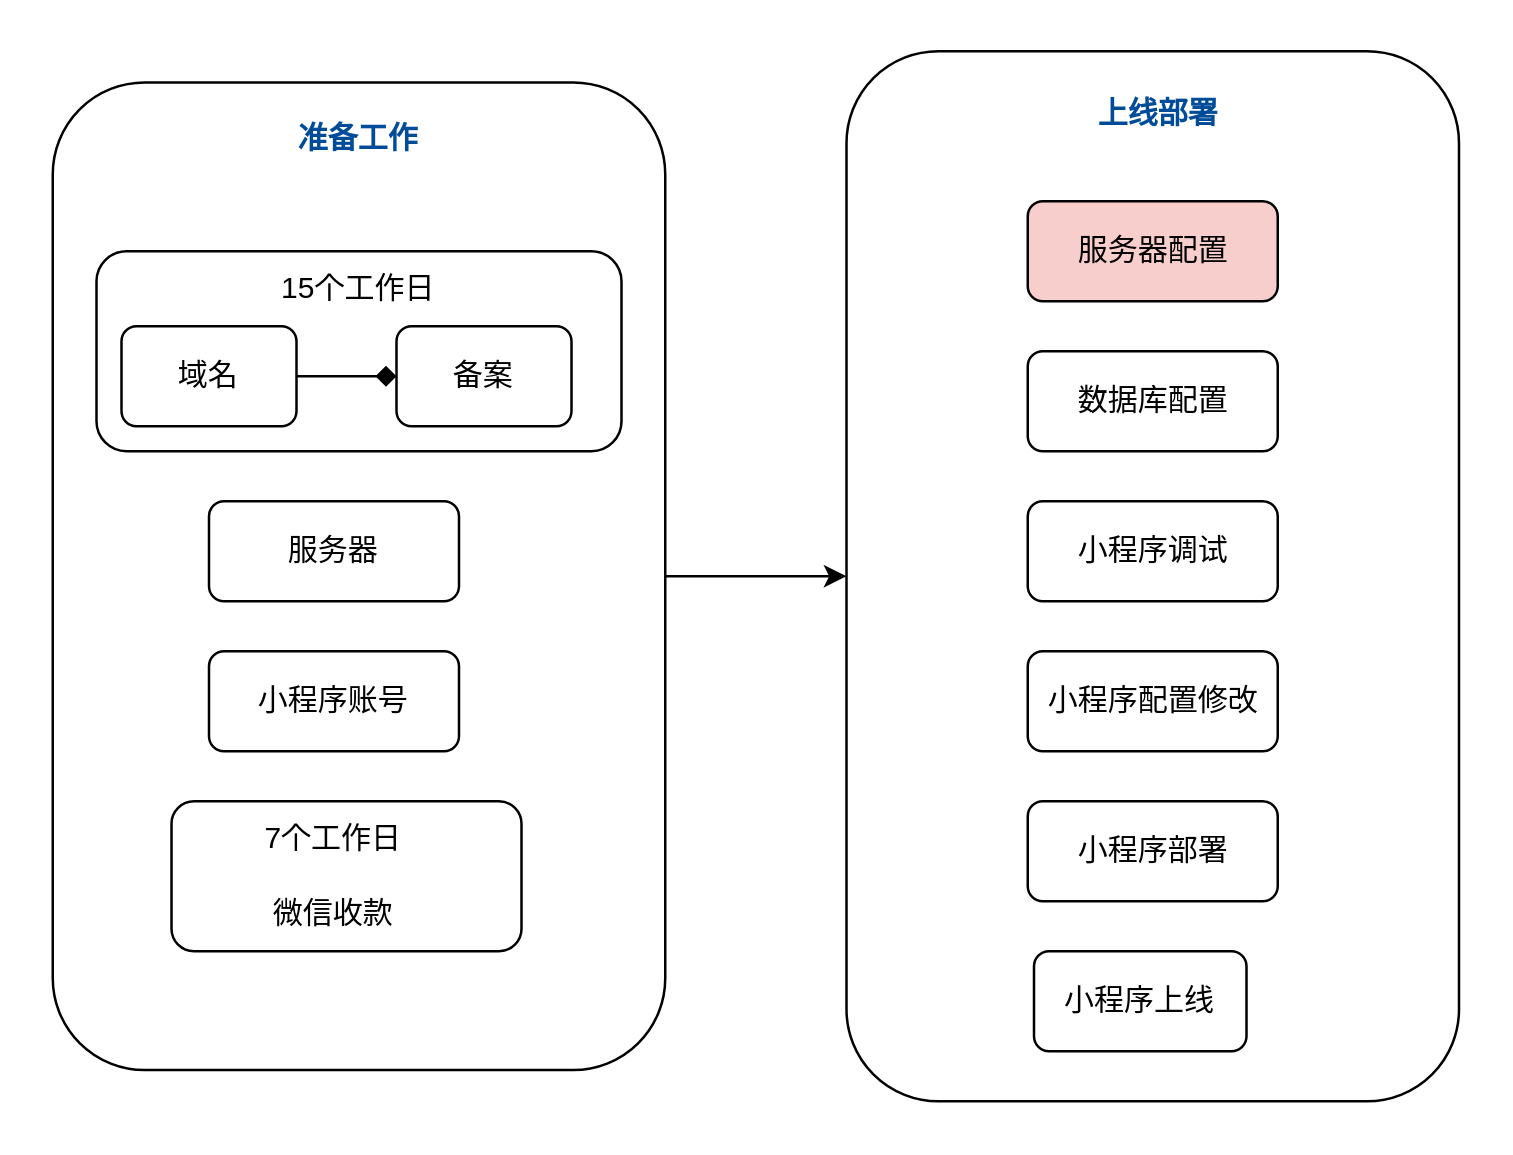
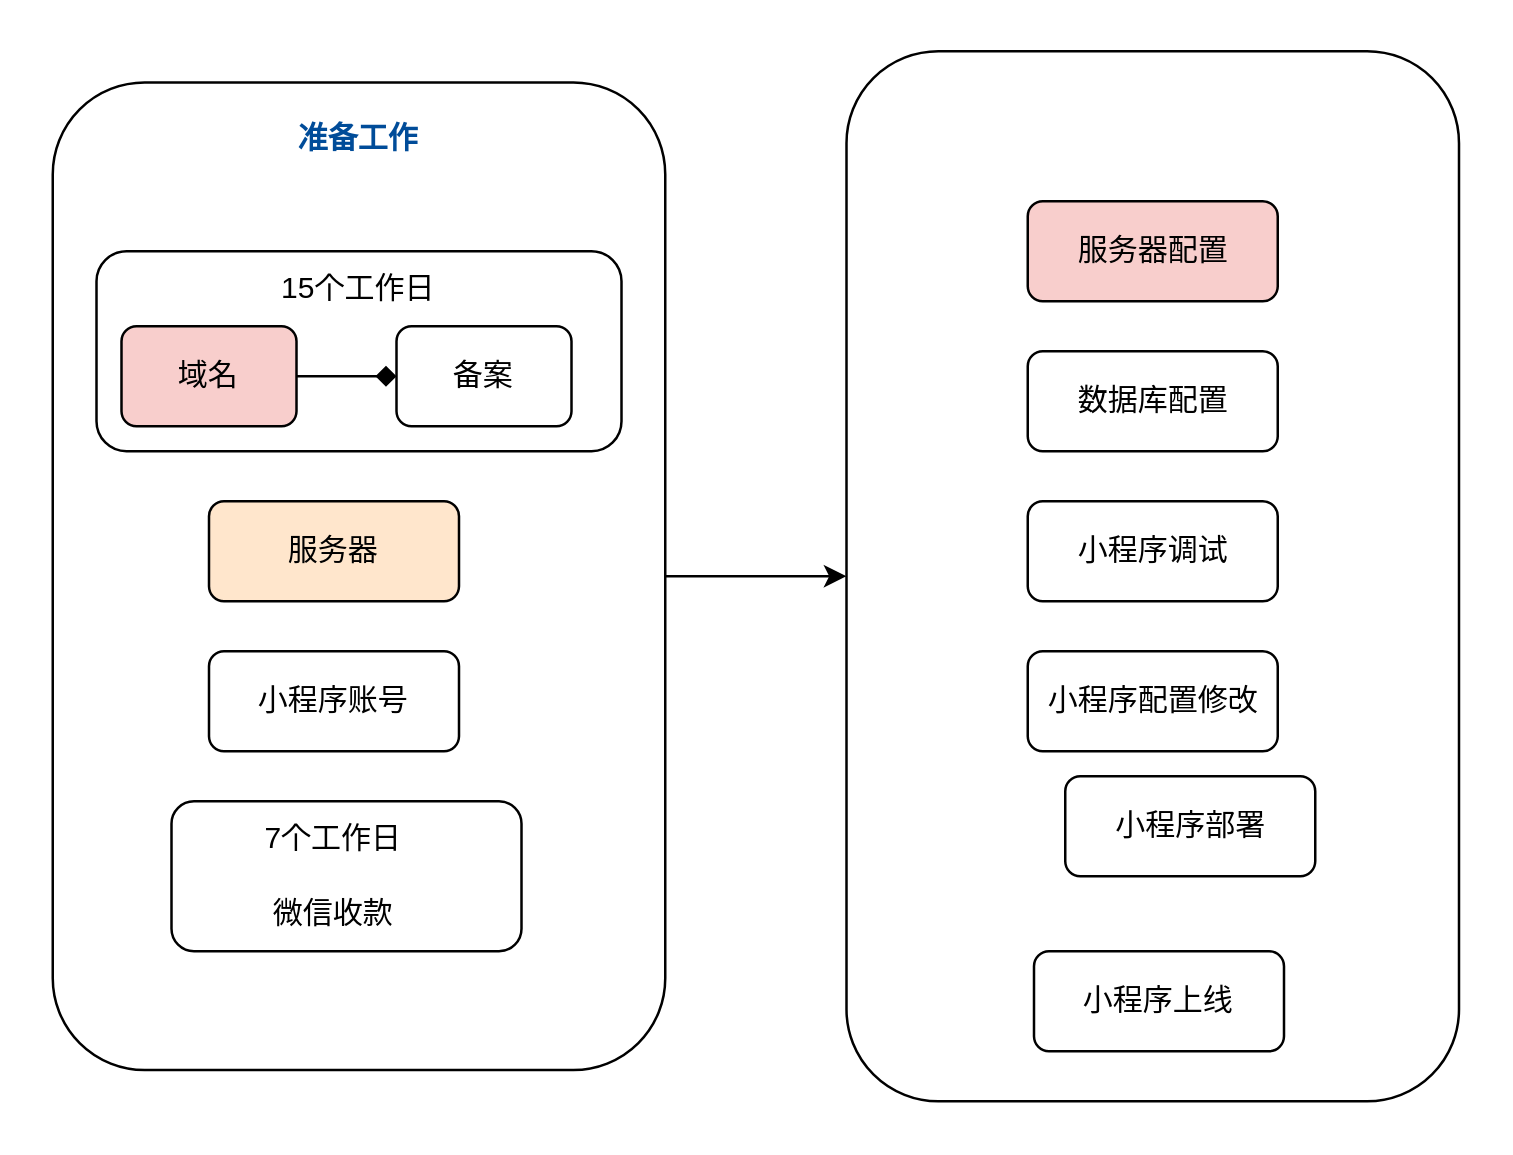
node "上线部署": removed
node "域名": fillcolor #ffffff -> #f8cecc
node "服务器": fillcolor #ffffff -> #ffe6cc
node "小程序部署": moved (1153, 851) -> (1190, 826)
node "小程序上线": size 213x100 -> 250x100
